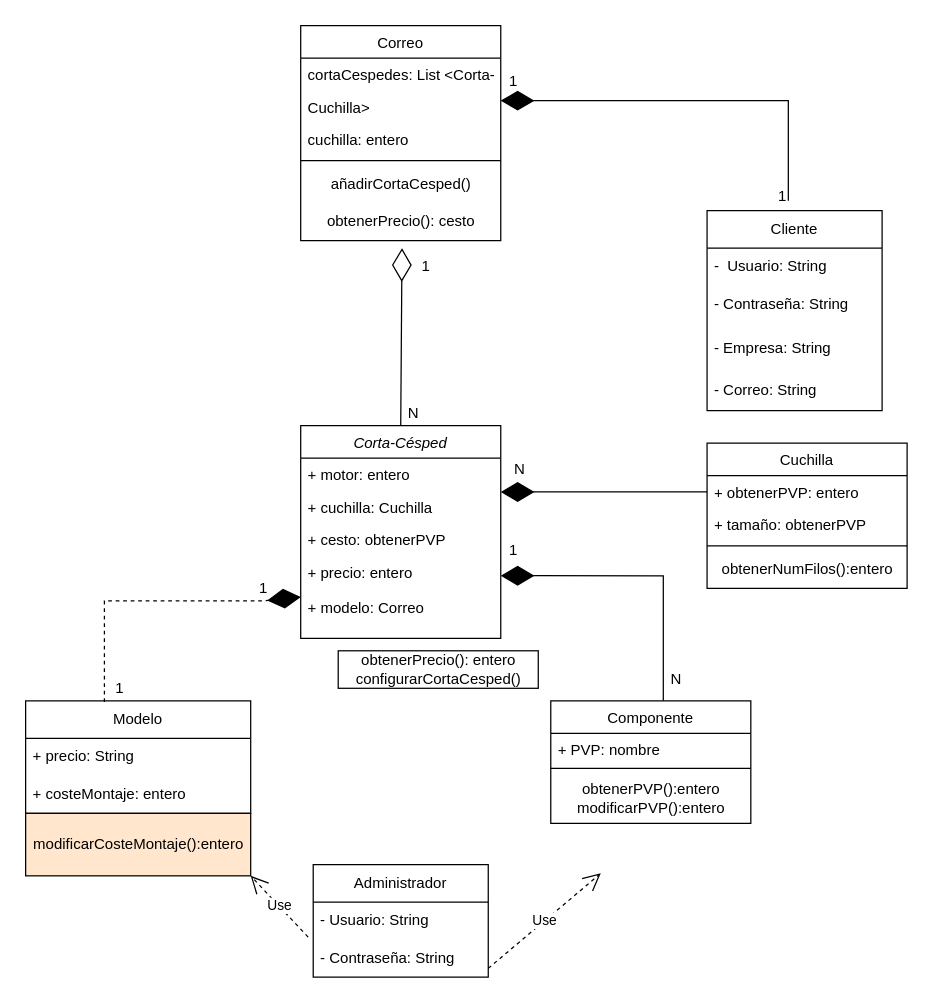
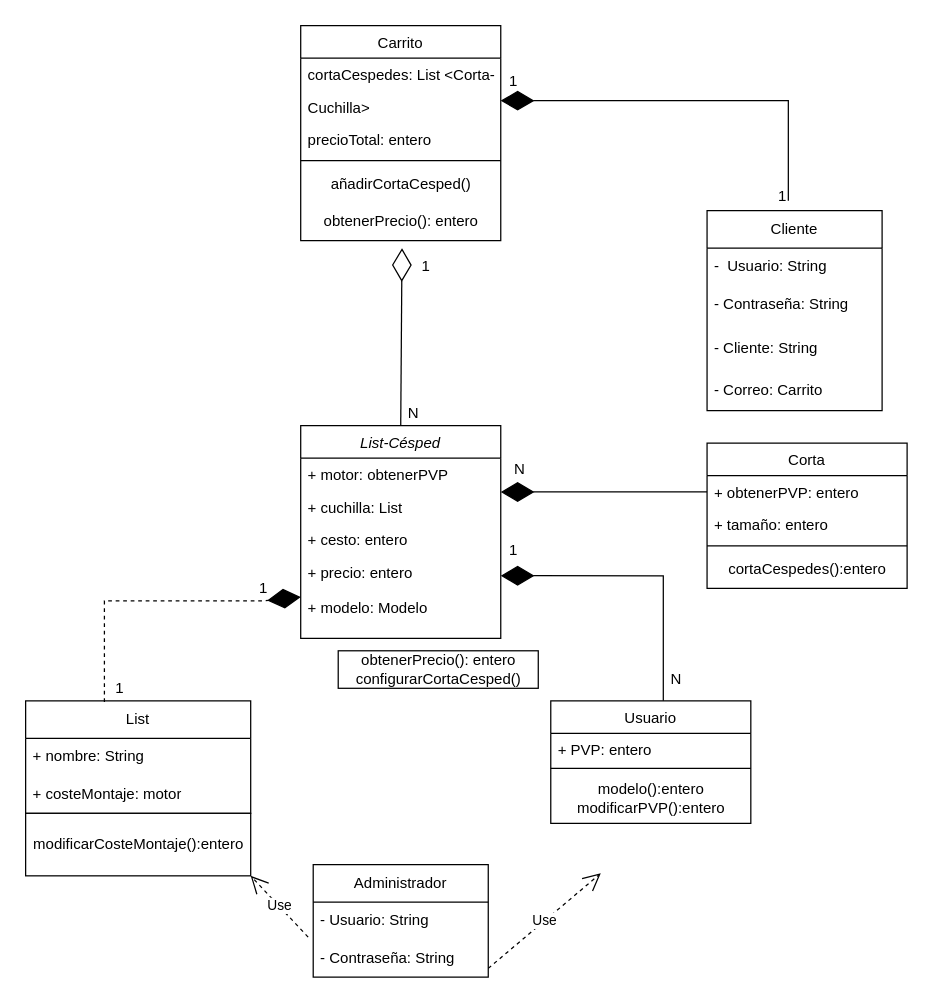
node "Correo": label "Correo" -> "Carrito"
node "cuchilla: entero": label "cuchilla: entero" -> "precioTotal: entero"
node "obtenerPrecio(): cesto": label "obtenerPrecio(): cesto" -> "obtenerPrecio(): entero"
node "- Empresa: String": label "- Empresa: String" -> "- Cliente: String"
node "- Correo: String": label "- Correo: String" -> "- Correo: Carrito"
node "Corta-Césped": label "Corta-Césped" -> "List-Césped"
node "Cuchilla": label "Cuchilla" -> "Corta"
node "+ motor: entero": label "+ motor: entero" -> "+ motor: obtenerPVP"
node "+ cuchilla: Cuchilla": label "+ cuchilla: Cuchilla" -> "+ cuchilla: List"
node "+ tamaño: obtenerPVP": label "+ tamaño: obtenerPVP" -> "+ tamaño: entero"
node "+ cesto: obtenerPVP": label "+ cesto: obtenerPVP" -> "+ cesto: entero"
node "obtenerNumFilos():entero": label "obtenerNumFilos():entero" -> "cortaCespedes():entero"
node "+ precio: entero + modelo: Correo": label "+ precio: entero + modelo: Correo" -> "+ precio: entero + modelo: Modelo"
node "Componente": label "Componente" -> "Usuario"
node "Modelo": label "Modelo" -> "List"
node "+ PVP: nombre": label "+ PVP: nombre" -> "+ PVP: entero"
node "+ precio: String": label "+ precio: String" -> "+ nombre: String"
node "+ costeMontaje: entero": label "+ costeMontaje: entero" -> "+ costeMontaje: motor"
node "obtenerPVP():entero modificarPVP():entero": label "obtenerPVP():entero modificarPVP():entero" -> "modelo():entero modificarPVP():entero"
node "modificarCosteMontaje():entero": fillcolor #ffe6cc -> #ffffff
